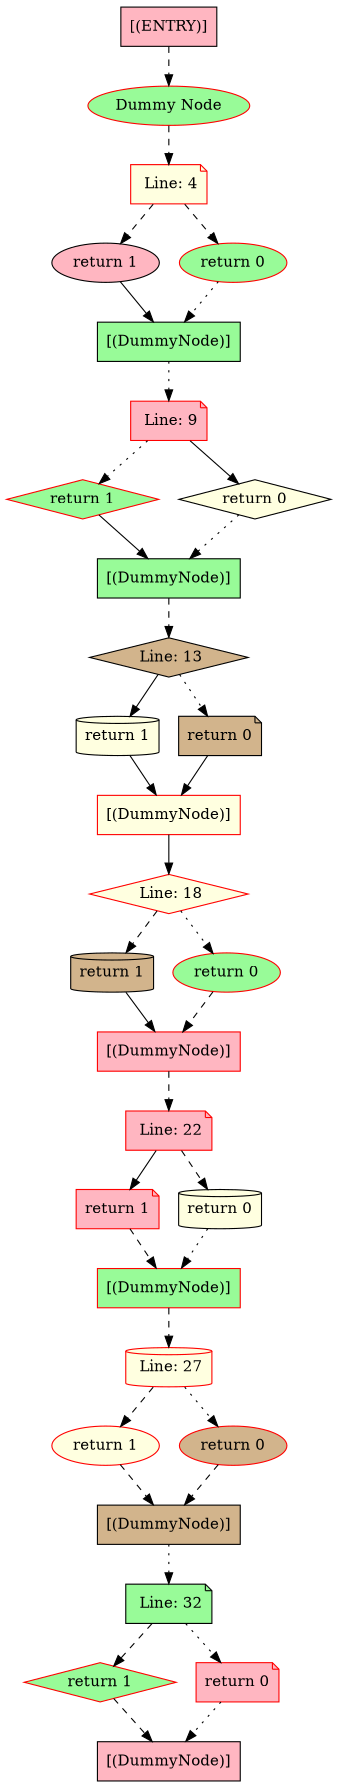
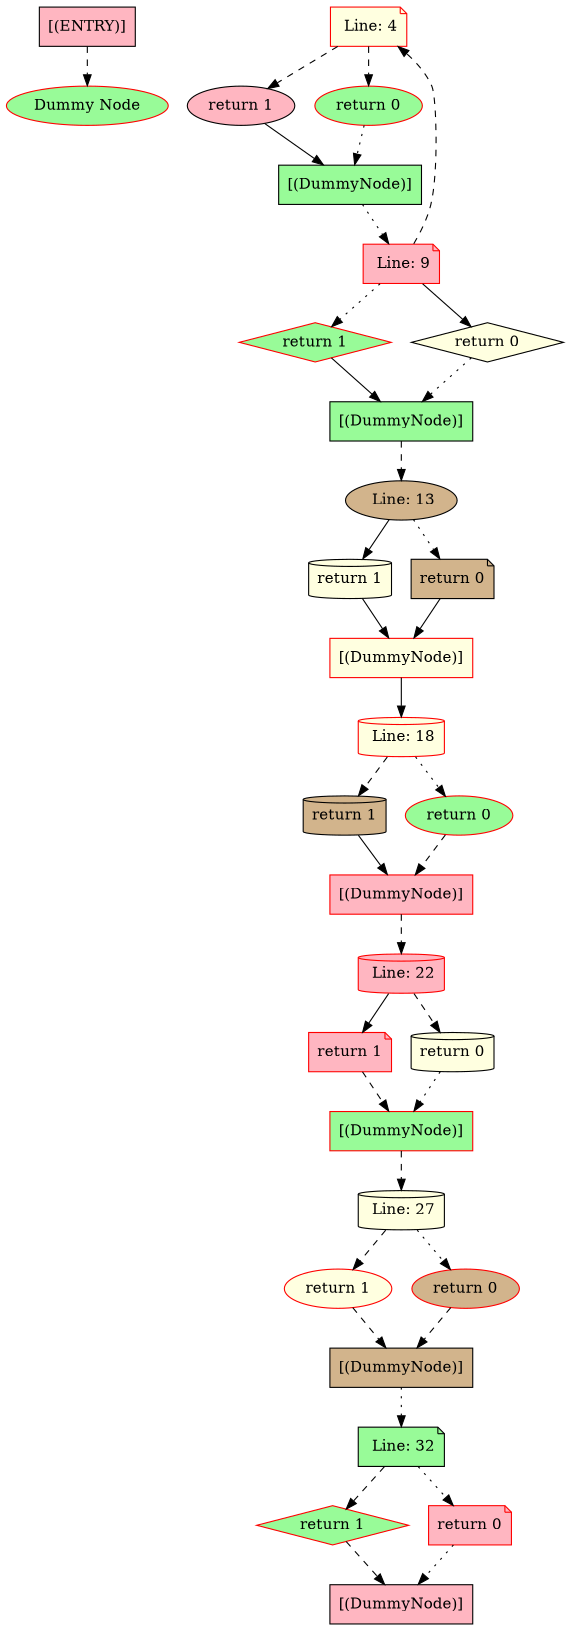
edge "Dummy Node" -> "Line: 4": now "Line: 9" -> "Line: 4"
node "Line: 13": shape diamond -> ellipse
node "Line: 18": shape diamond -> cylinder
node "Line: 22": shape note -> cylinder
node "Line: 27": color red -> black
